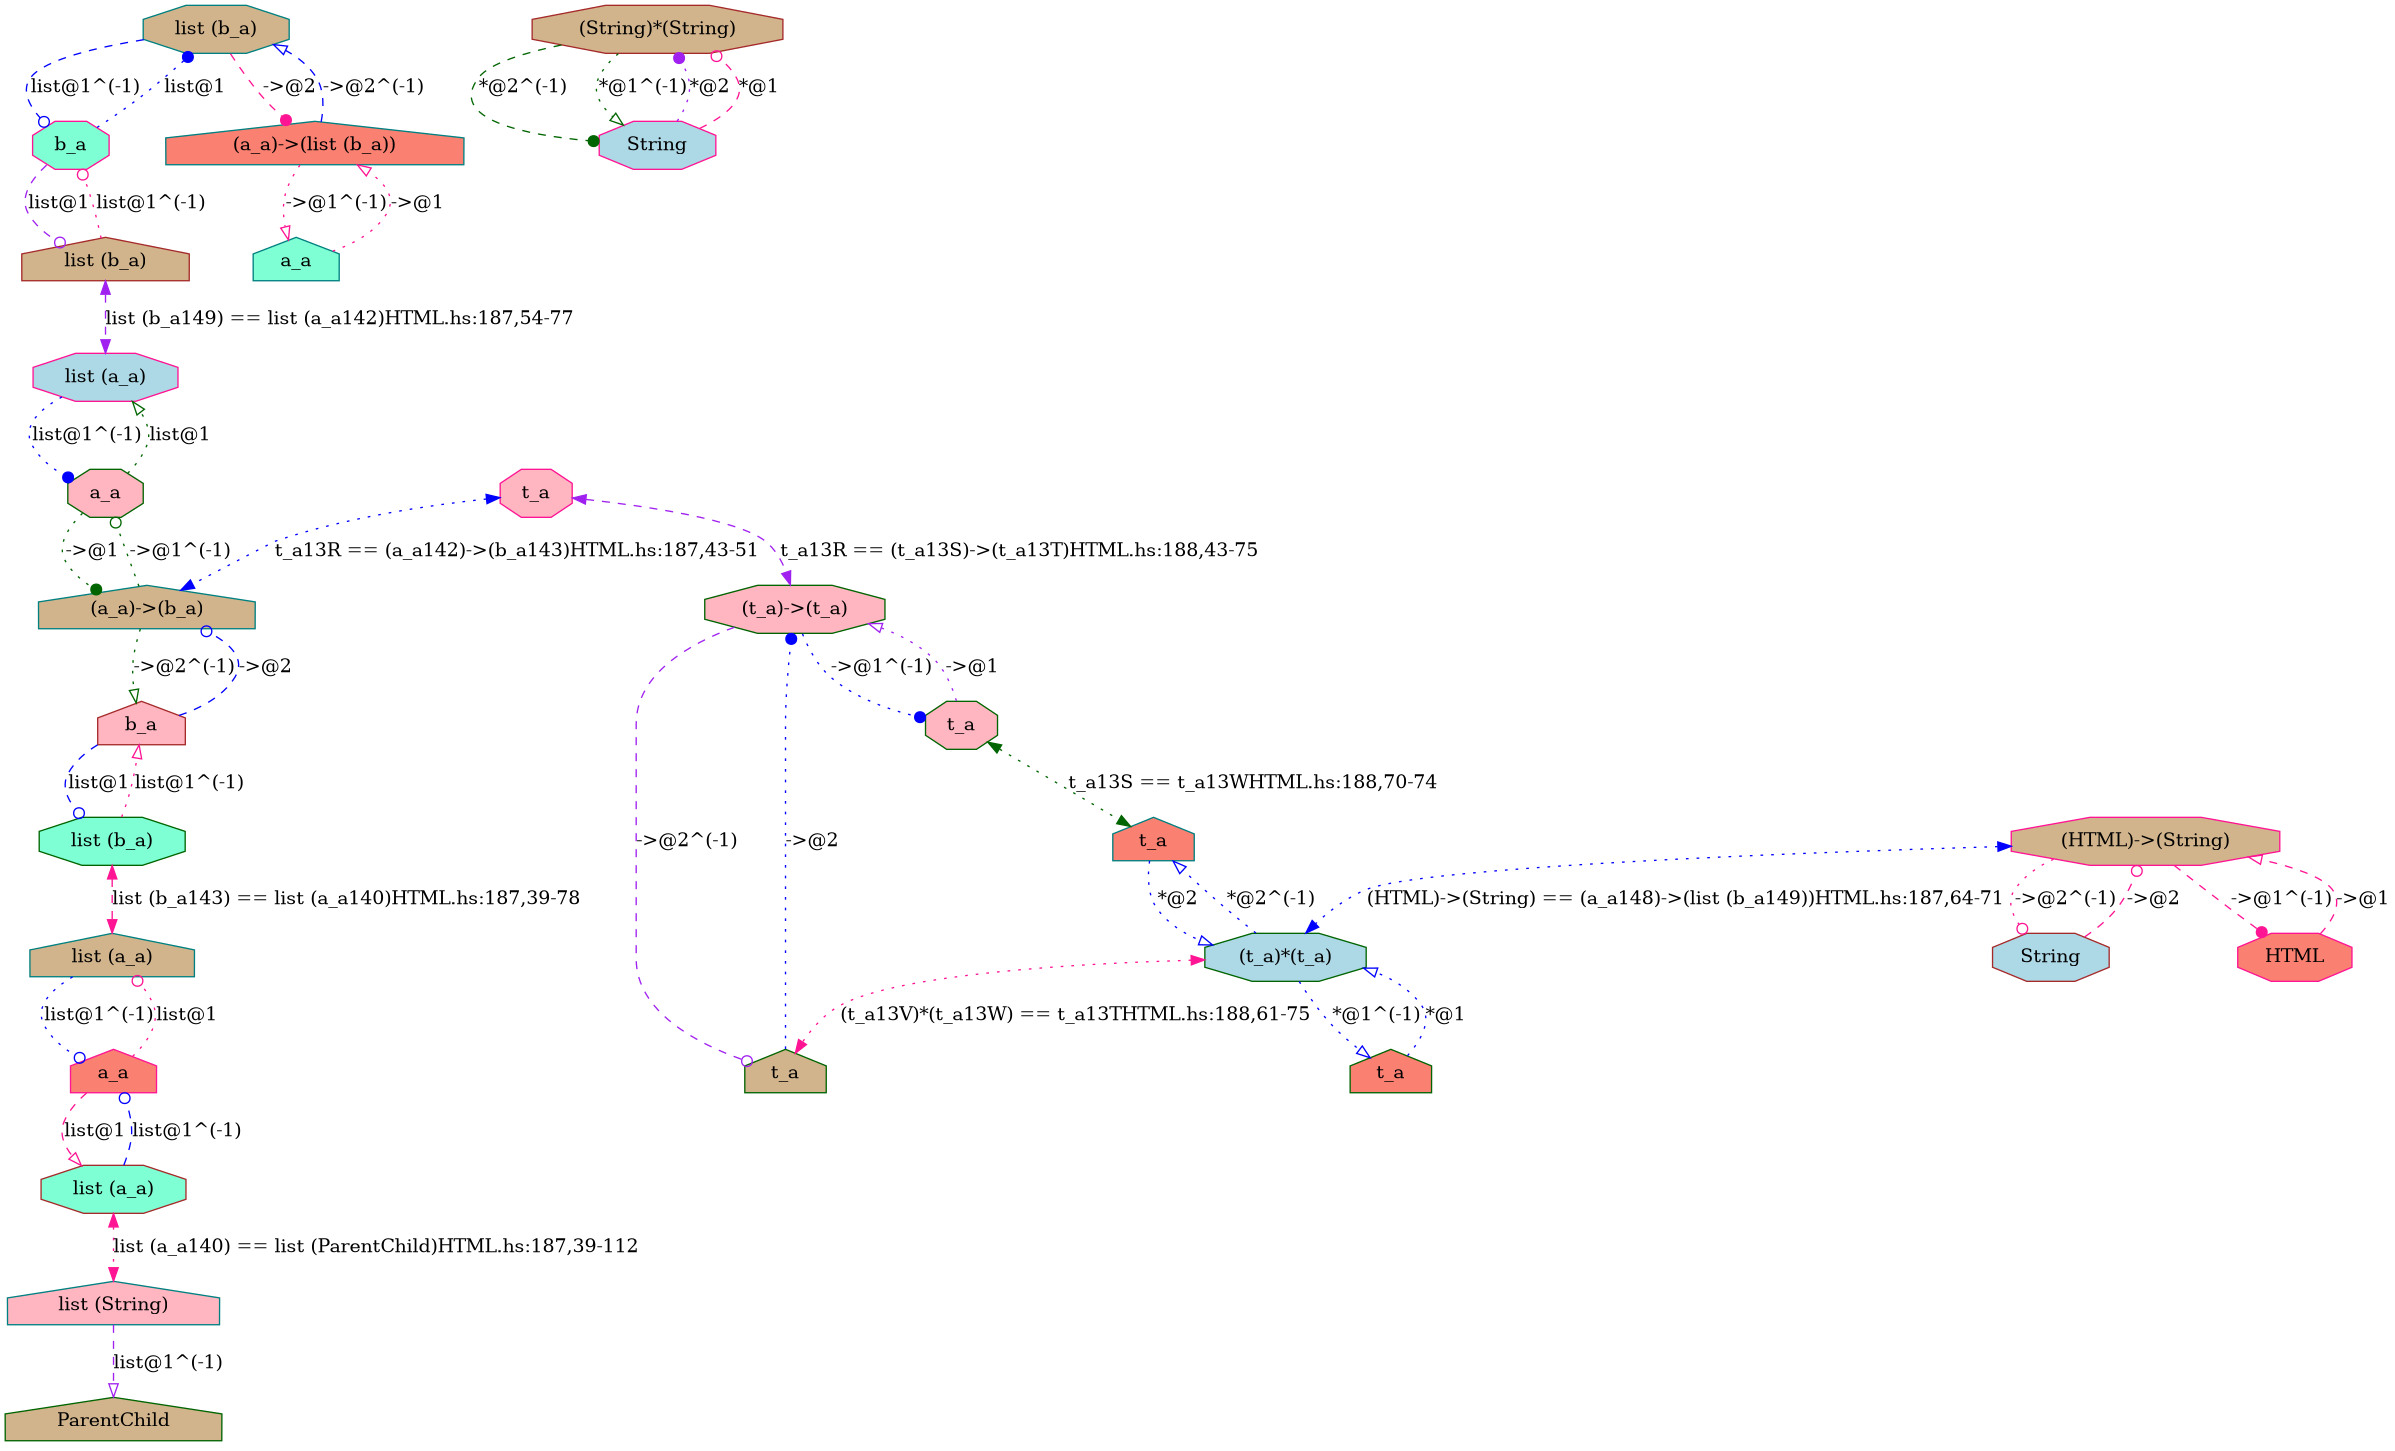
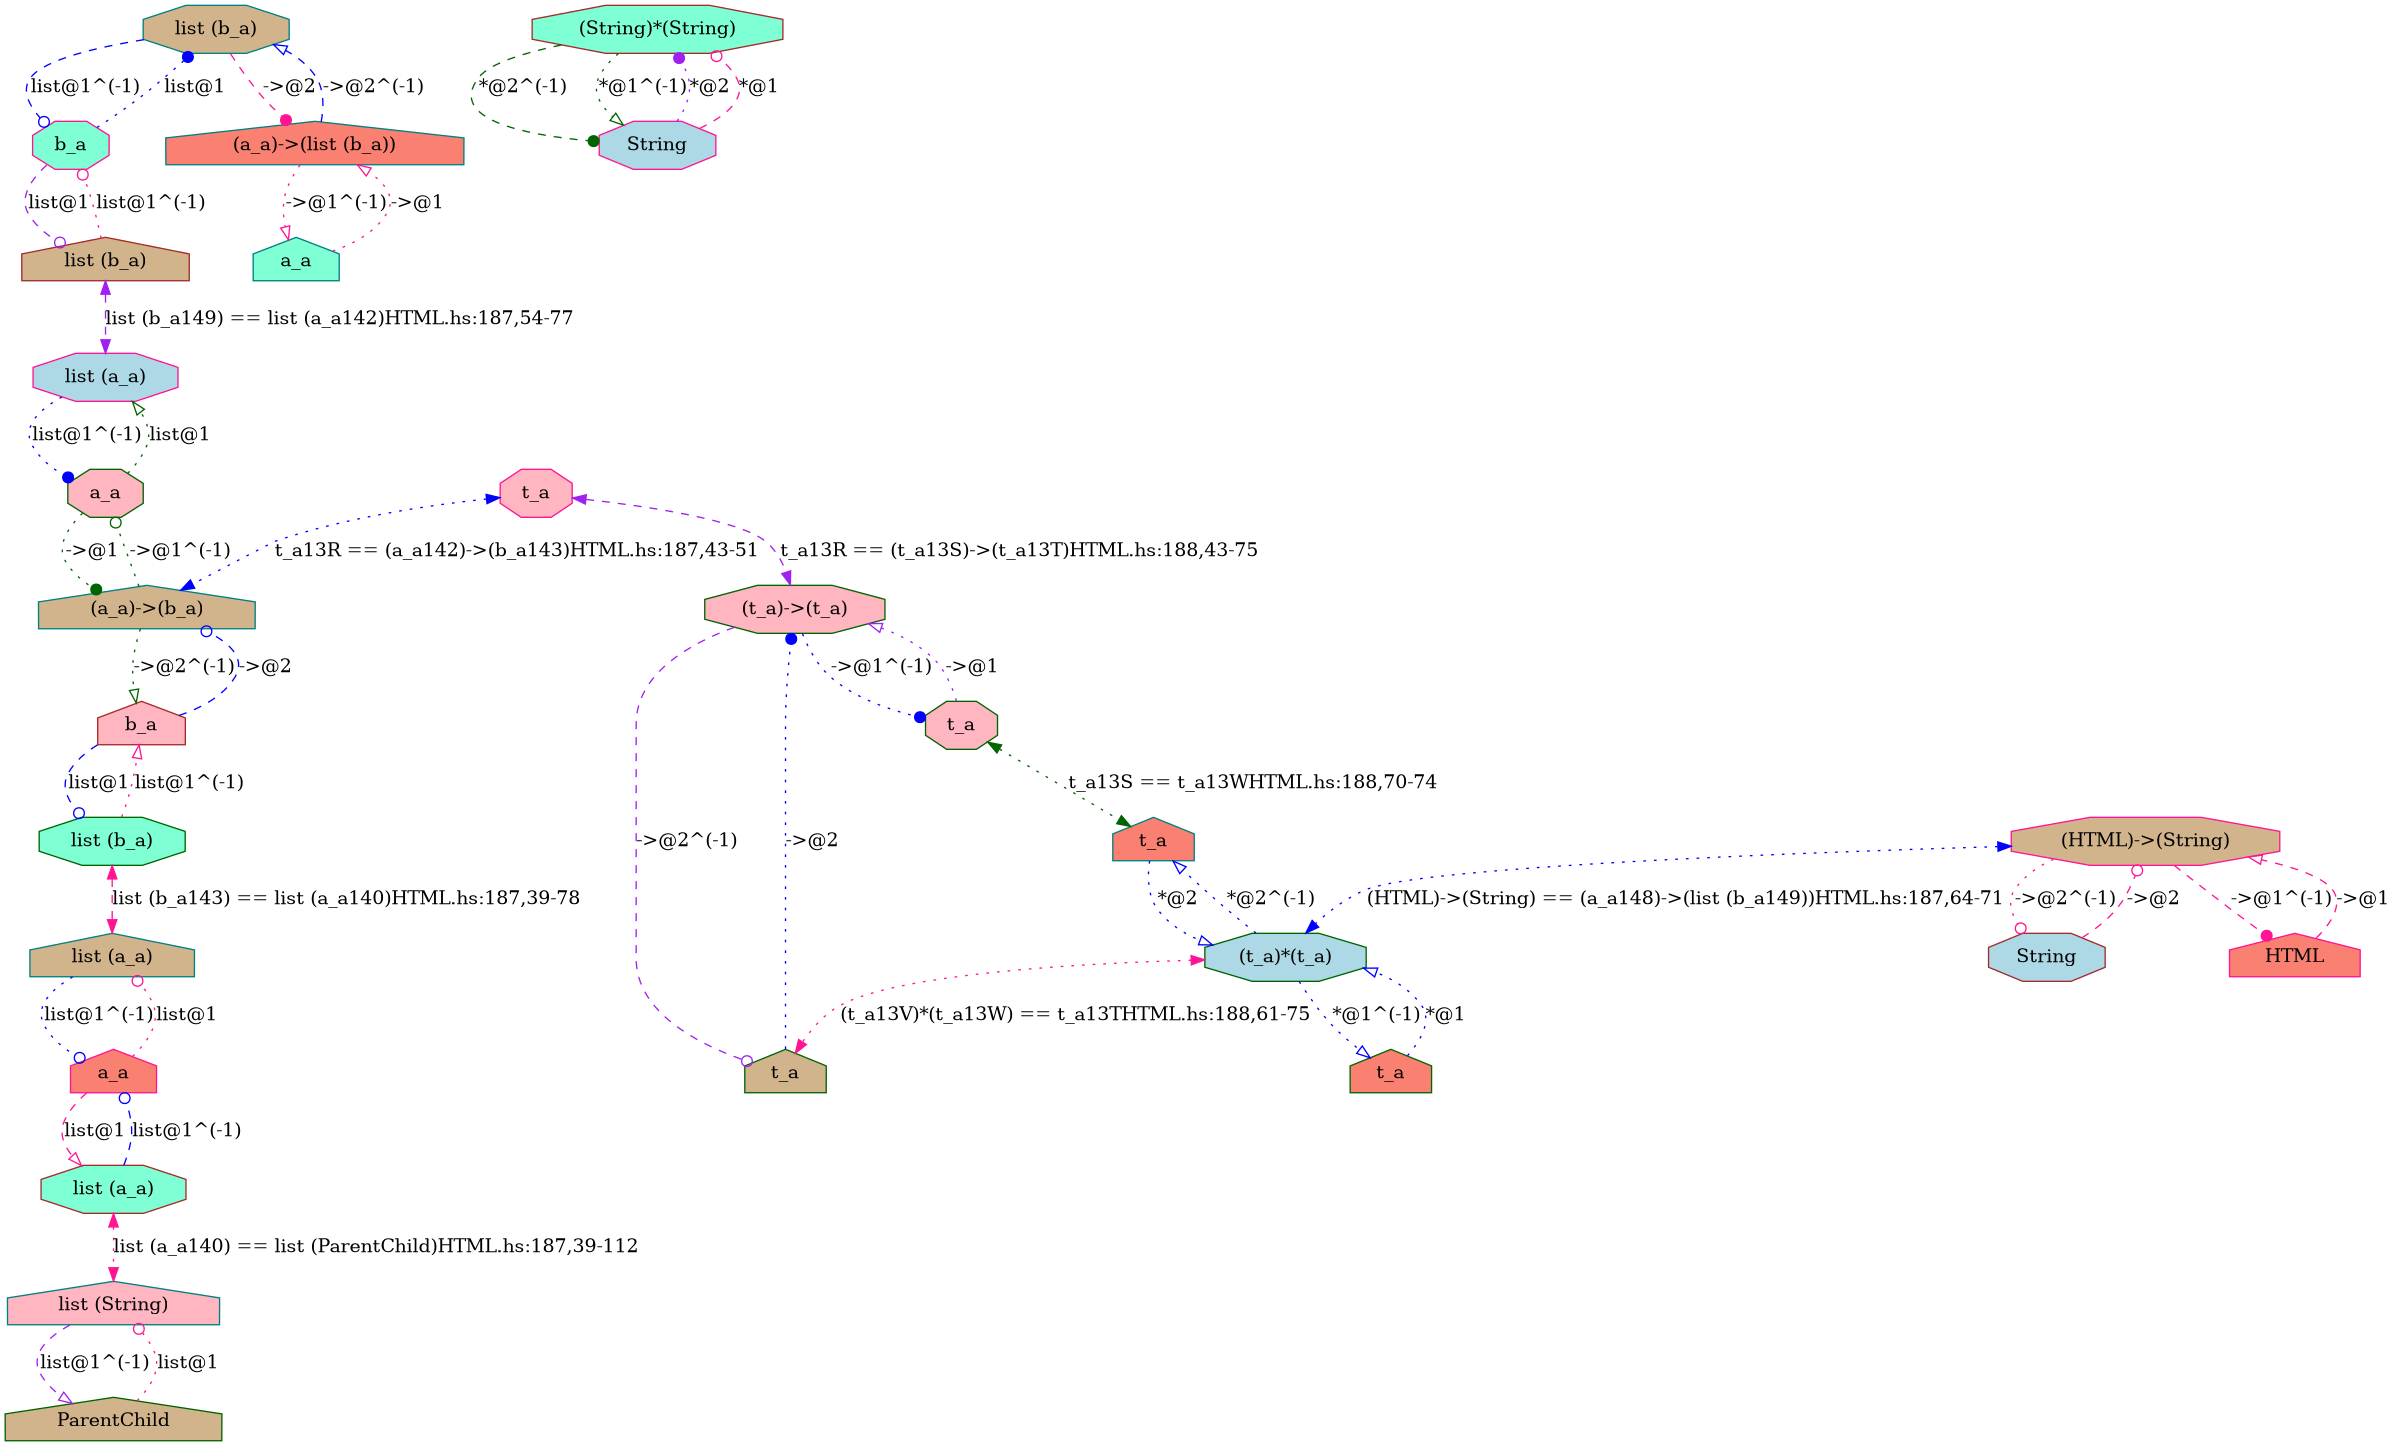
node "(String)*(String)": fillcolor tan -> aquamarine
node "HTML": shape octagon -> house
edge "ParentChild" -> "list (String)": added, label "list@1"
